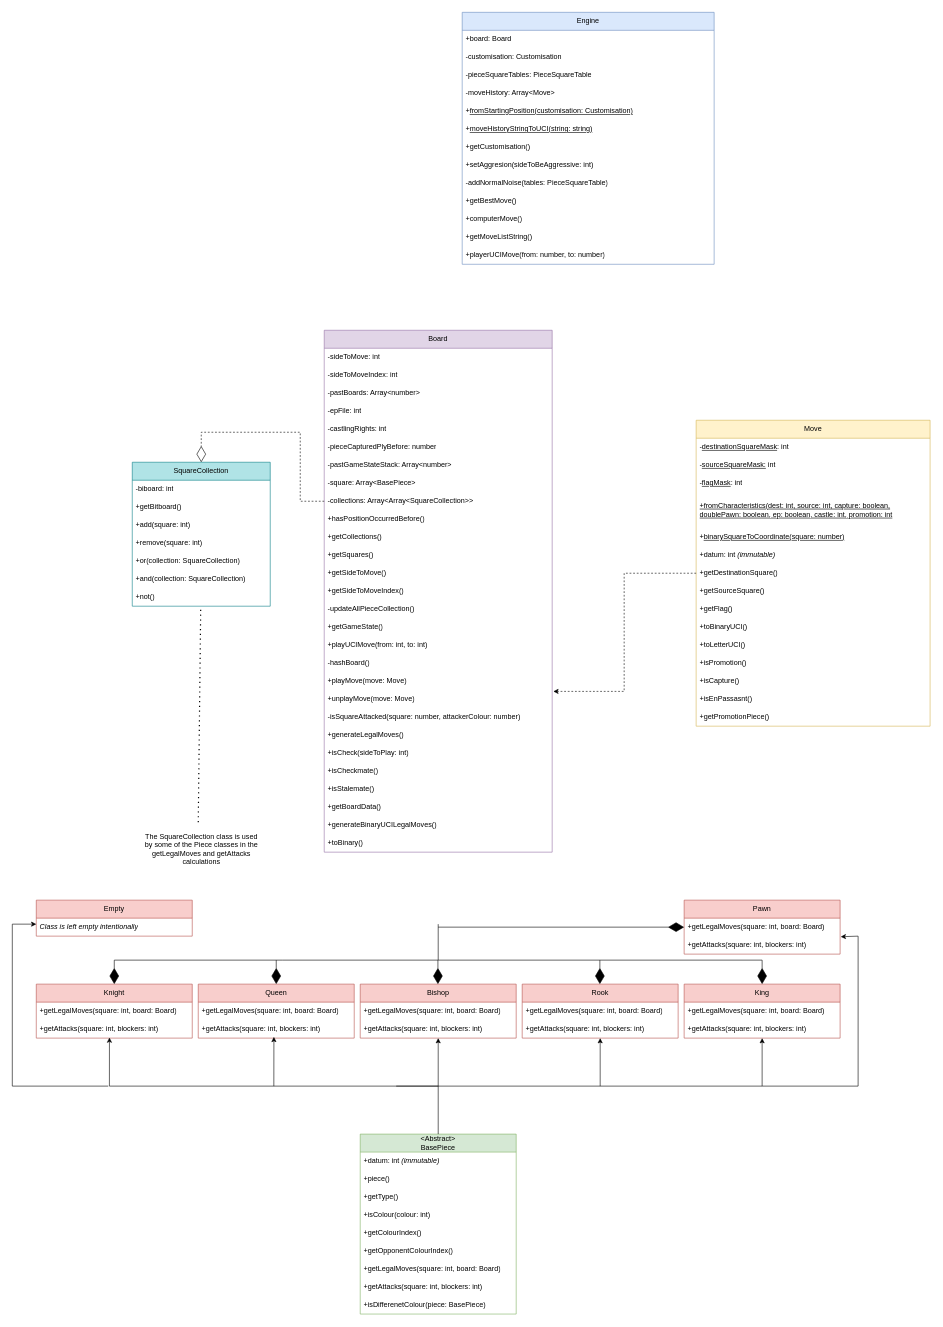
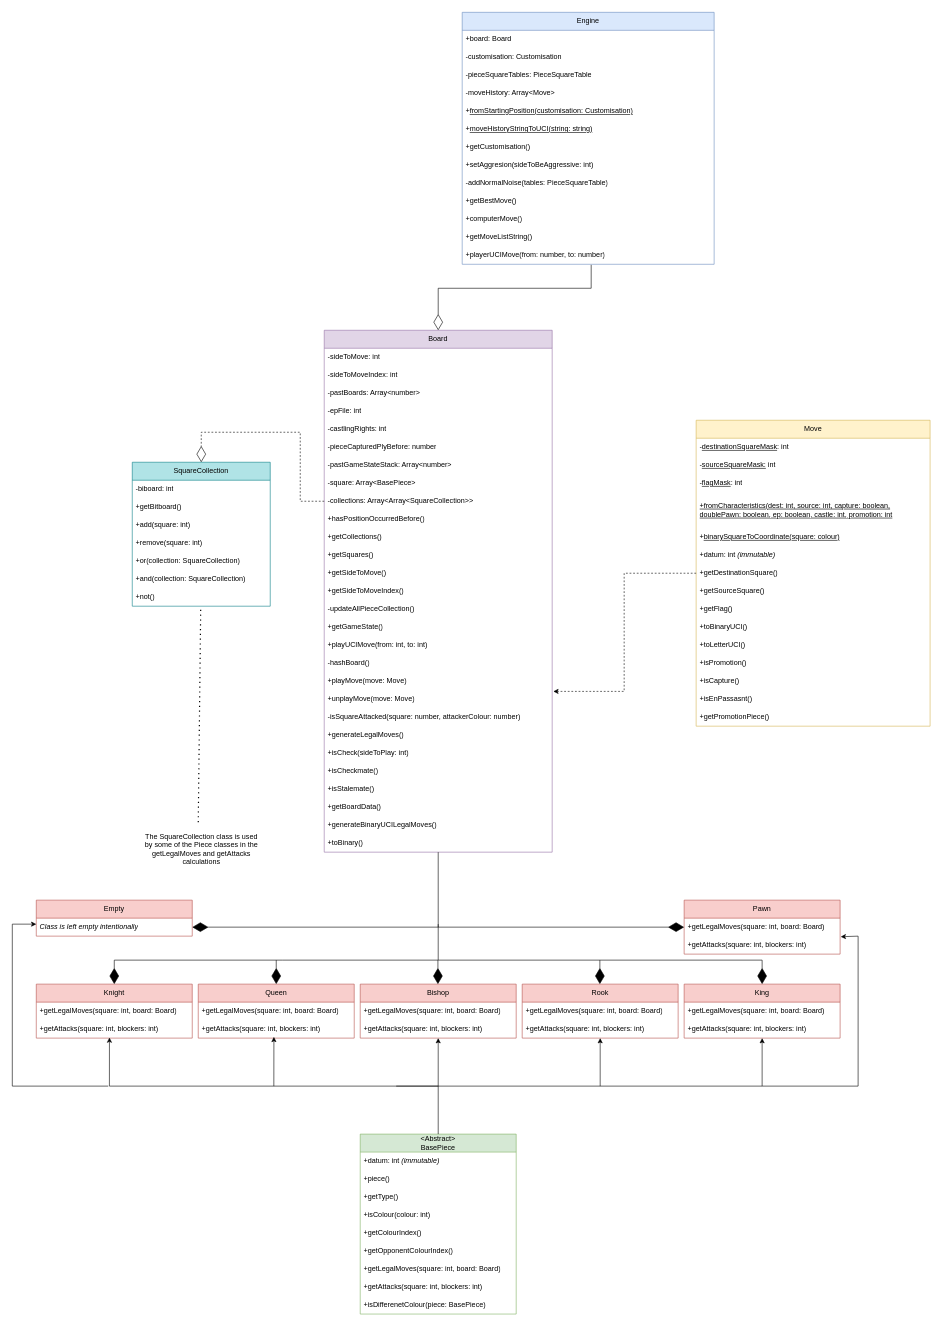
edge "+playerUCIMove(from: number, to: number)" -> "Board": added
node "+binarySquareToCoordinate(square: number)": label "+binarySquareToCoordinate(square: number)" -> "+binarySquareToCoordinate(square: colour)"
edge "+toBinary()" -> "Class is left empty intentionally": added
